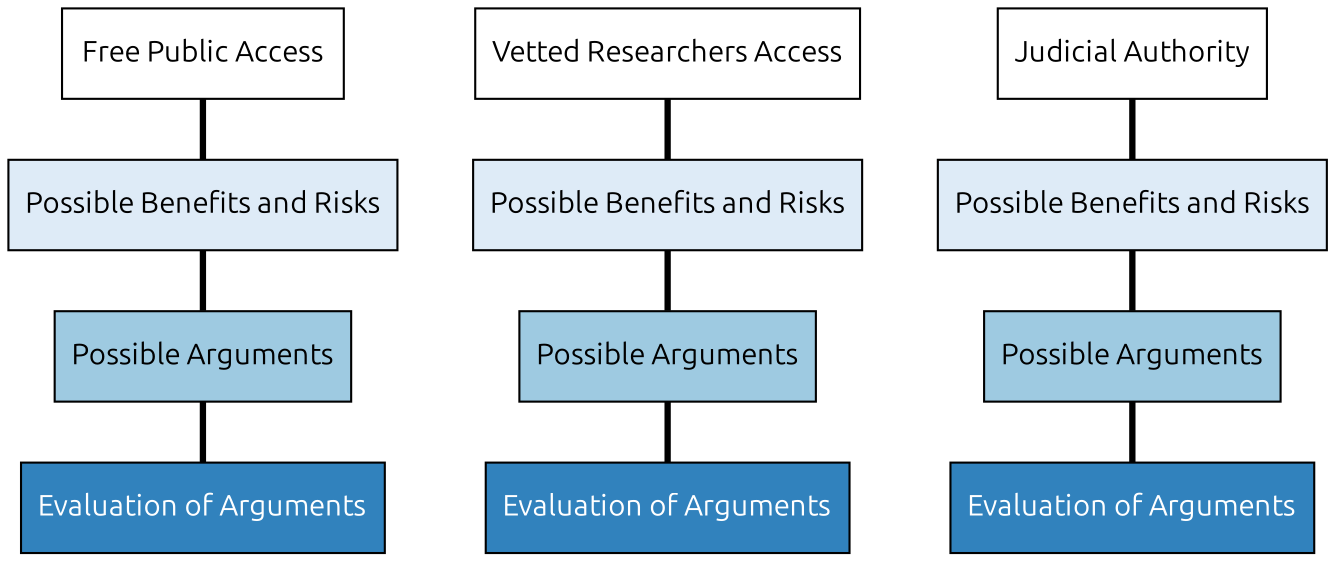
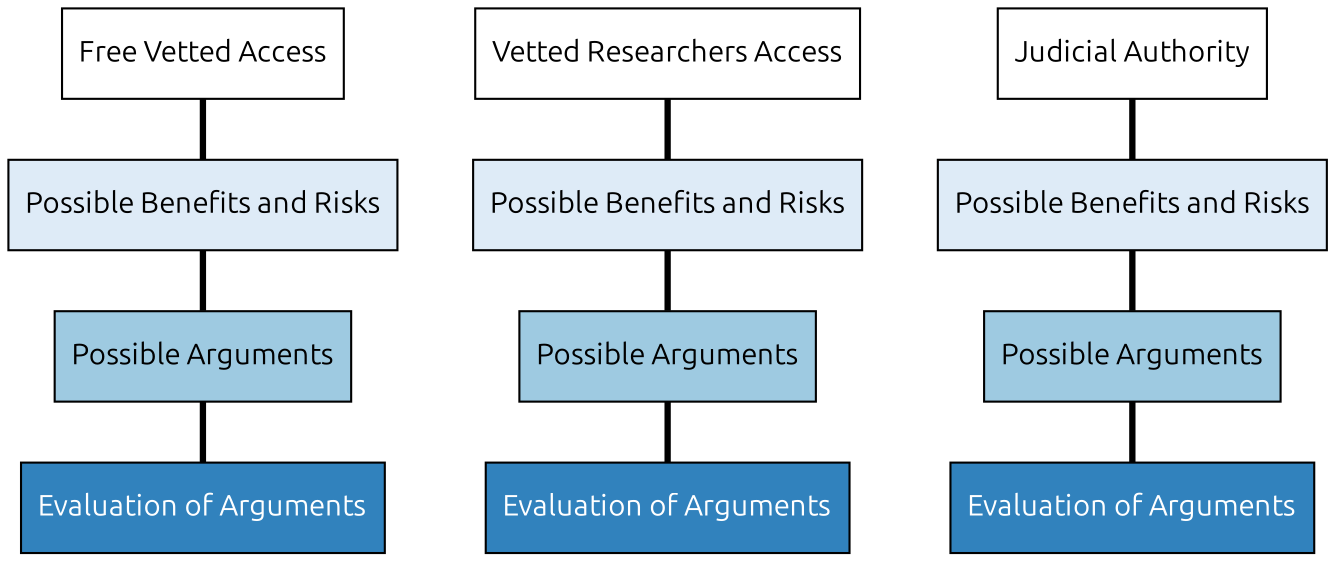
node "Free Public Access": label "Free Public Access" -> "Free Vetted Access"
